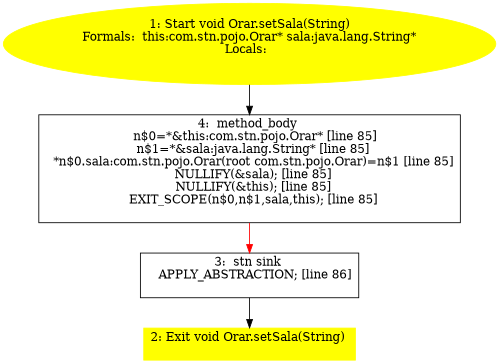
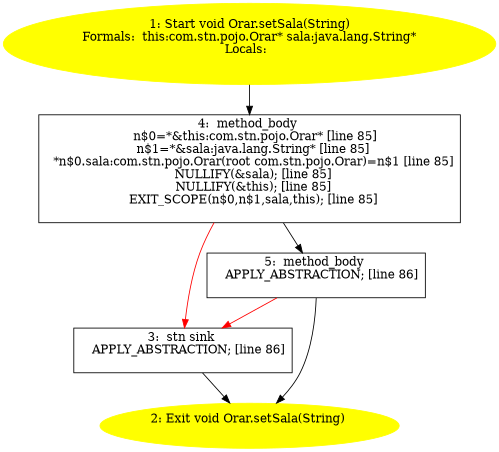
node "5:  method_body APPLY_ABSTRACTION; [line 86]": added
node "2: Exit void Orar.setSala(String)": shape box -> ellipse
